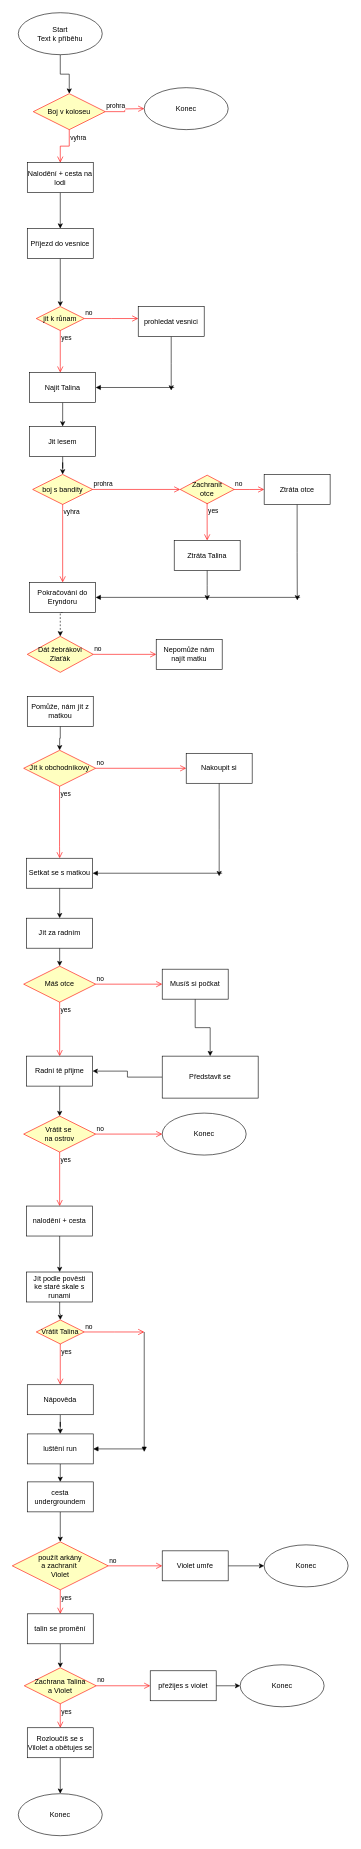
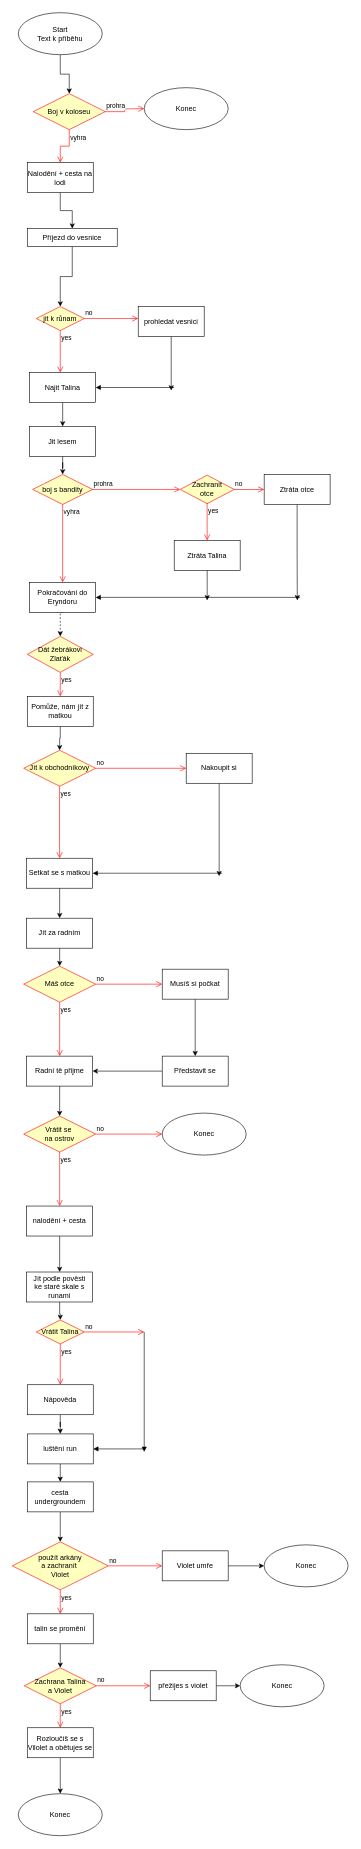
node "Příjezd do vesnice": size 66x30 -> 90x18
edge "Dát žebrákovi Zlaťák" -> "Nepomůže nám najít matku": removed, label "no"
node "Nepomůže nám najít matku": removed
edge "Dát žebrákovi Zlaťák" -> "Pomůže, nám jít z matkou": added, label "yes"
node "Představit se": size 96x42 -> 66x30
